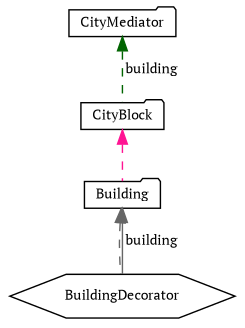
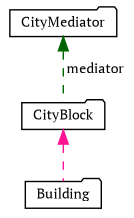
edge "CityBlock" -> "CityMediator": label " building" -> " mediator"
node "BuildingDecorator": removed
